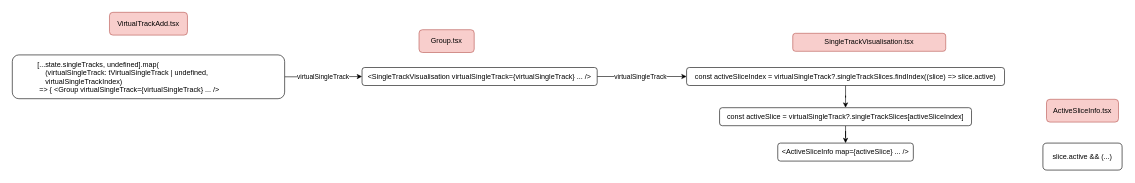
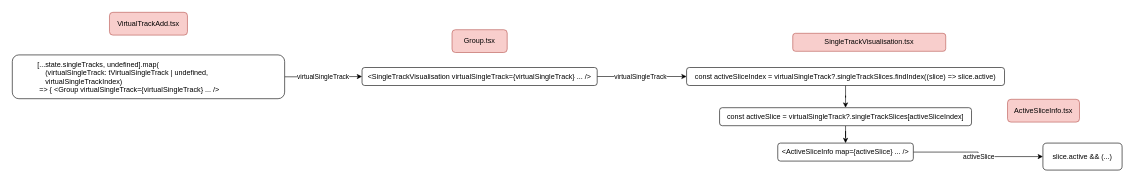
node "Group.tsx": moved (447, 41) -> (480, 41)
node "ActiveSliceInfo.tsx": moved (1083, 111) -> (1044, 111)
edge "<ActiveSliceInfo map={activeSlice} ... />" -> "slice.active && (...)": added, label "activeSlice"
